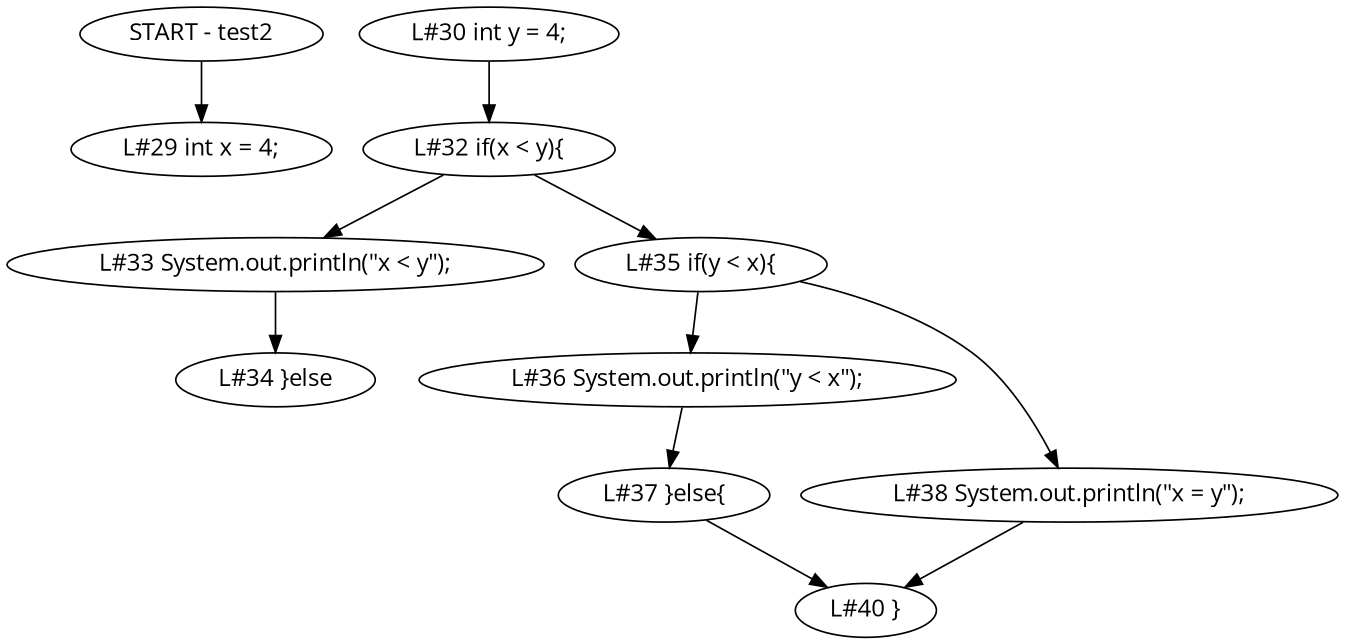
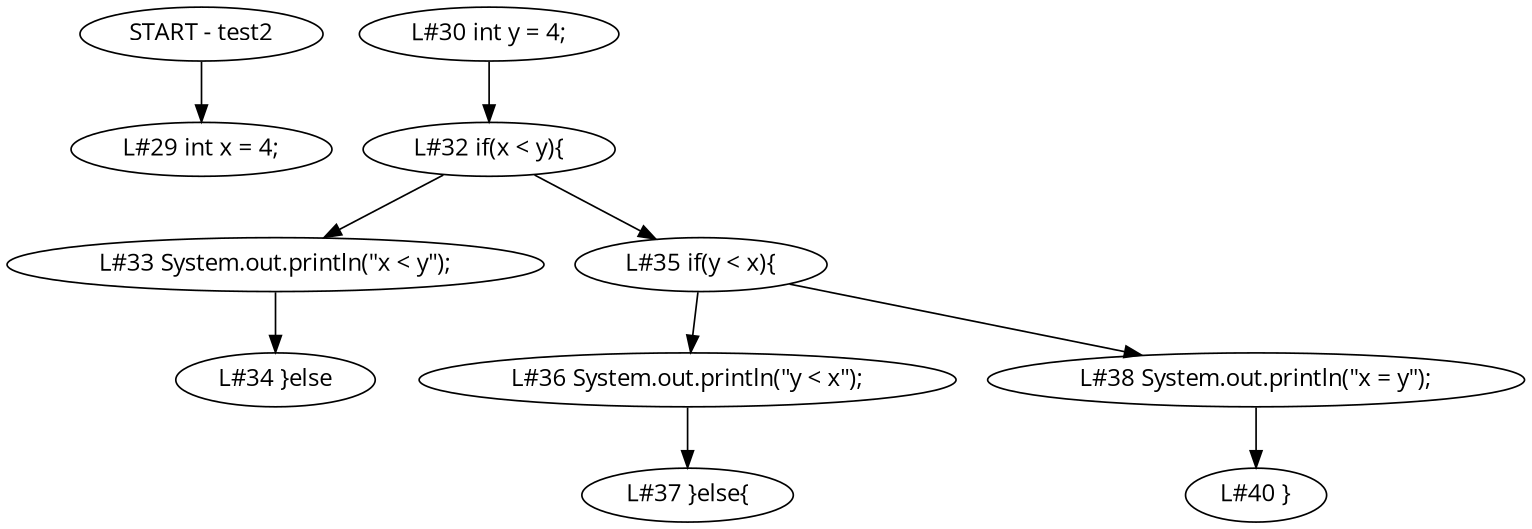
edge "L#37 }else{" -> "L#40 }": removed
